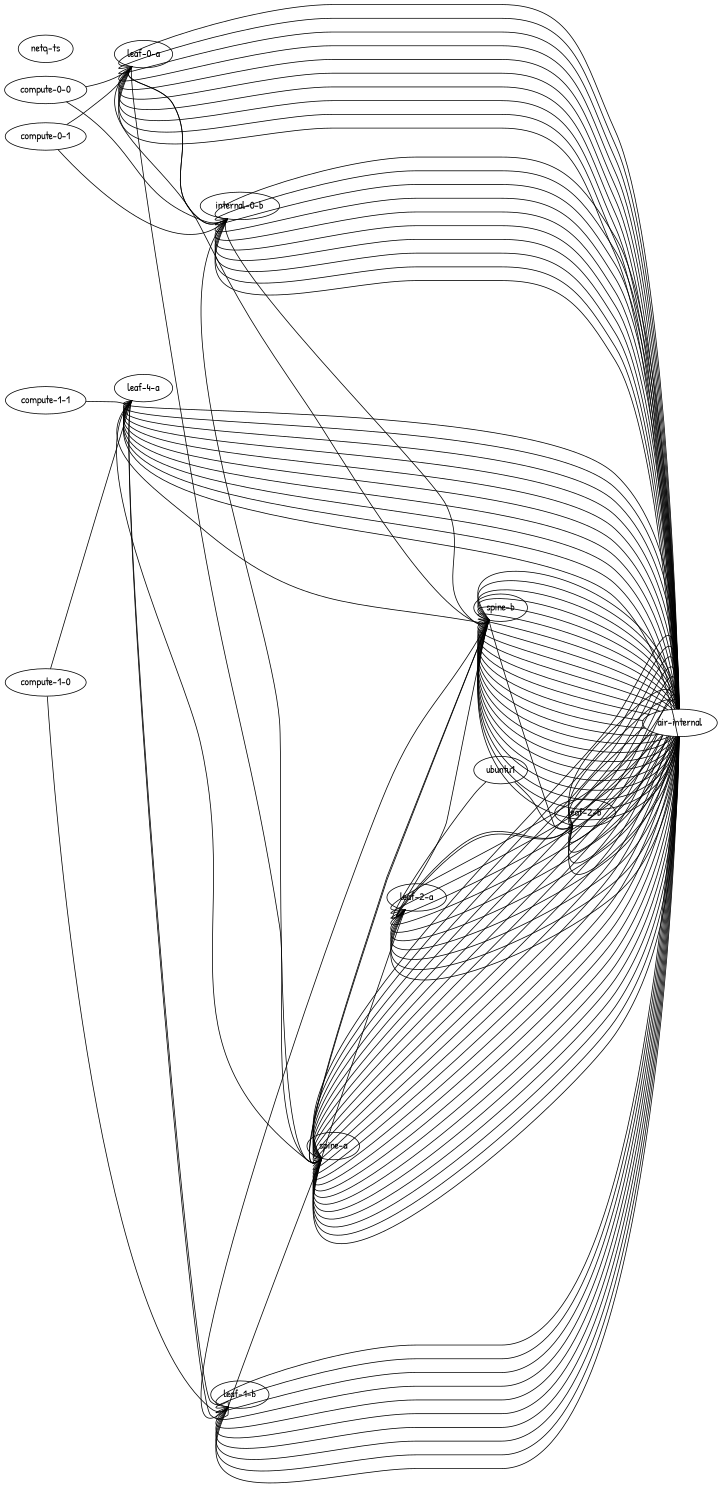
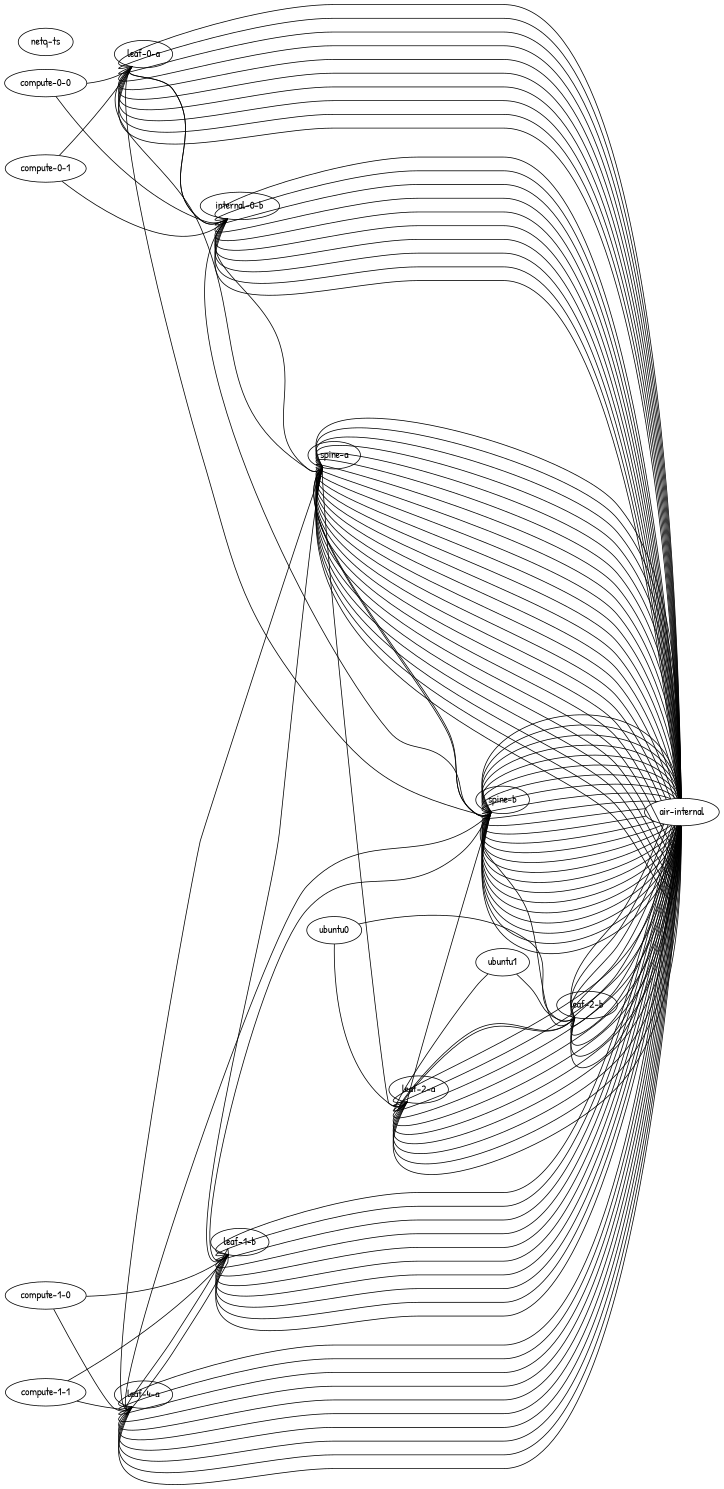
node "ubuntu0": added
edge "leaf-1-b" -- "compute-1-1": added
